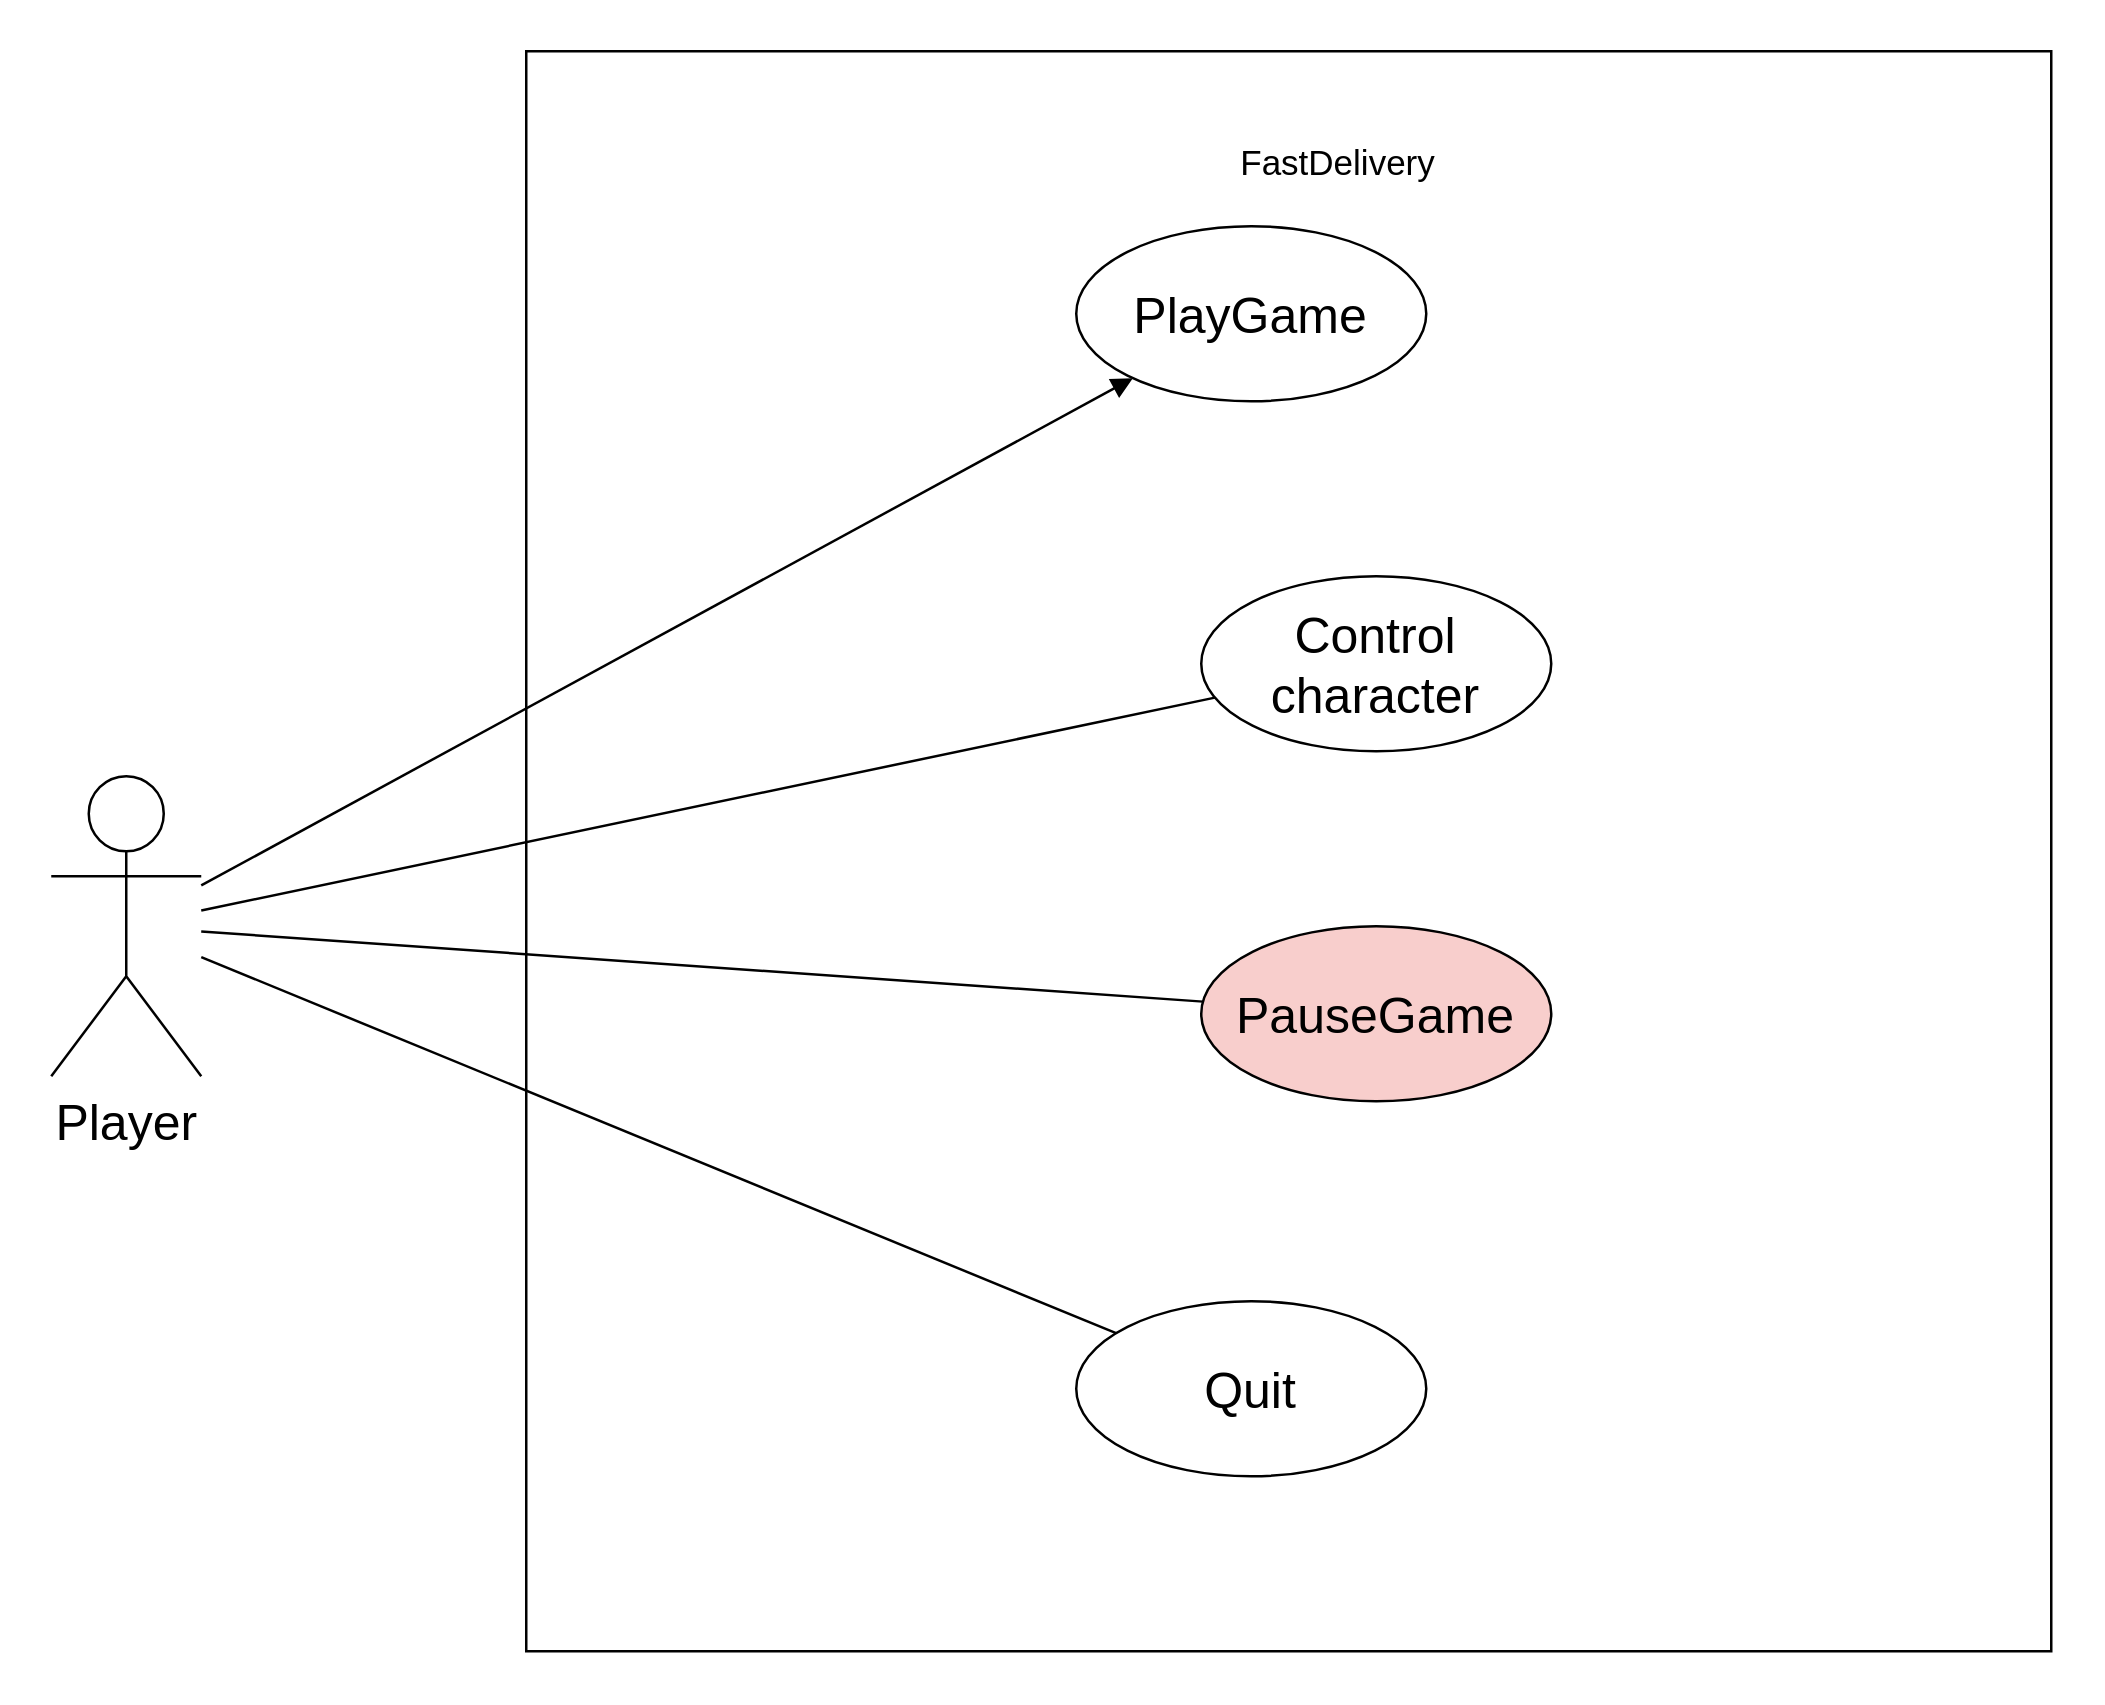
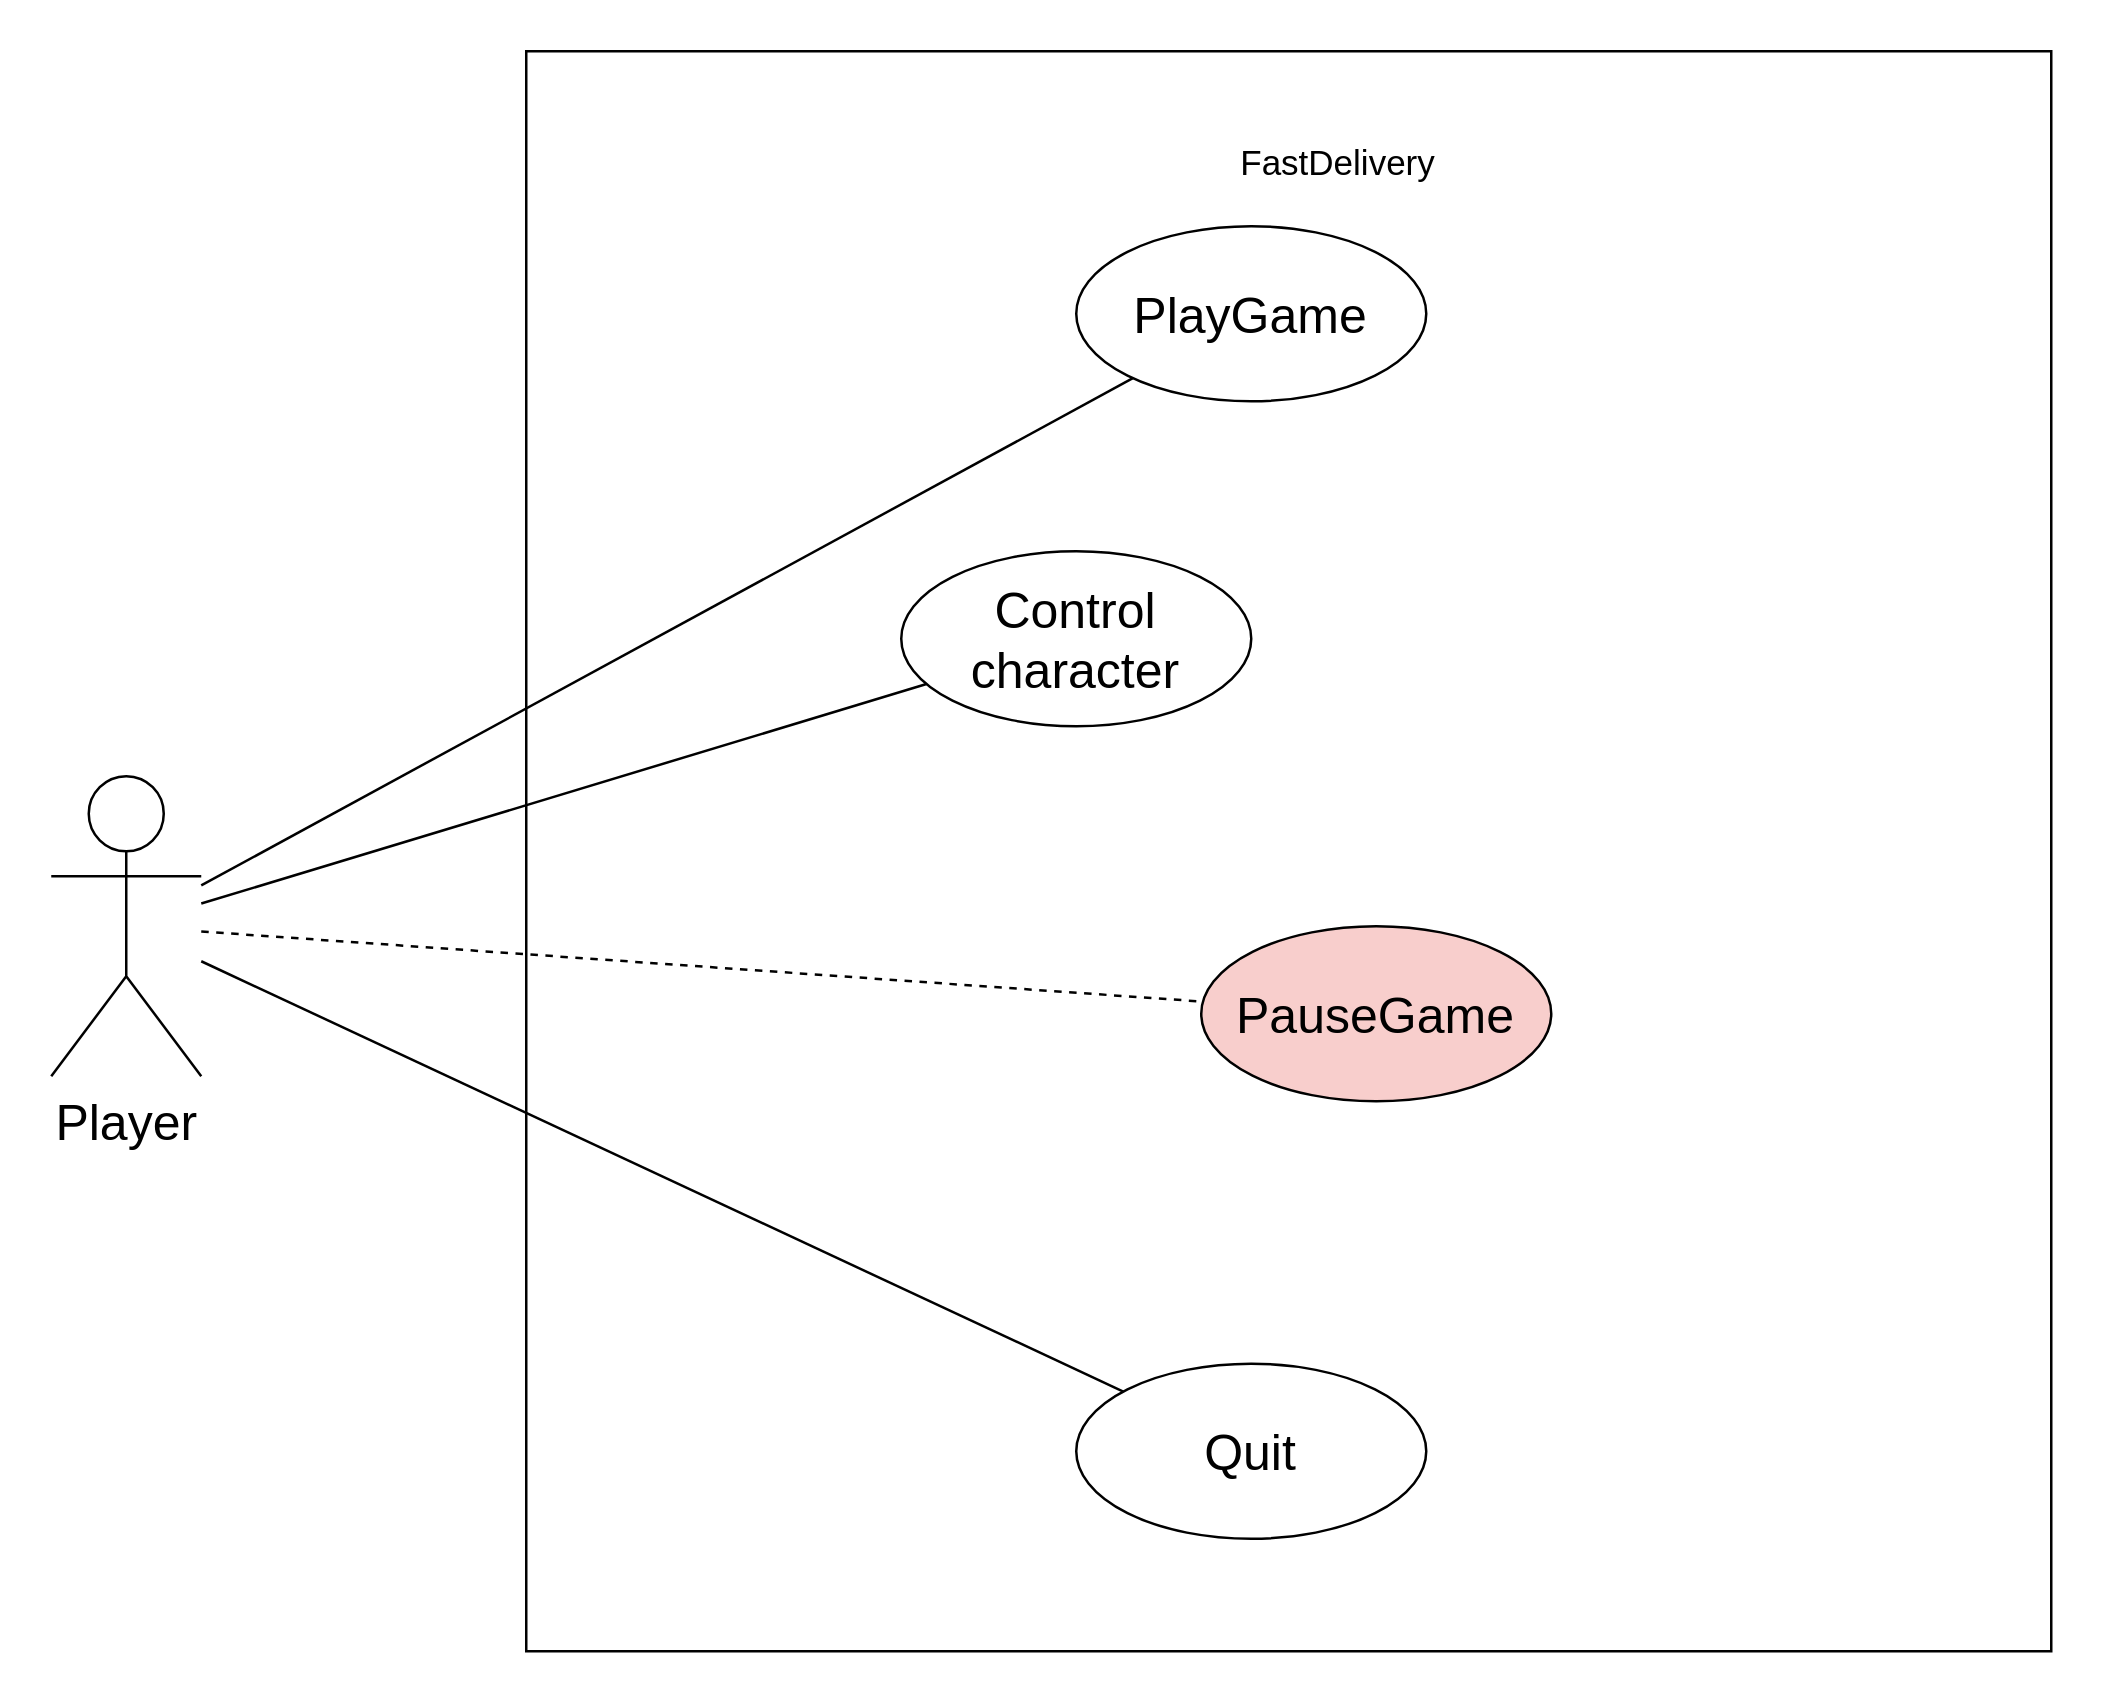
edge "Player" -> "PlayGame": arrowhead block -> none
node "Control character": moved (1376, 664) -> (1076, 639)
edge "Player" -- "PauseGame": style solid -> dashed
node "Quit": moved (1251, 1389) -> (1251, 1451)
